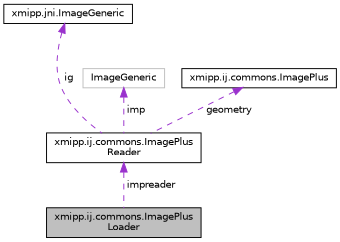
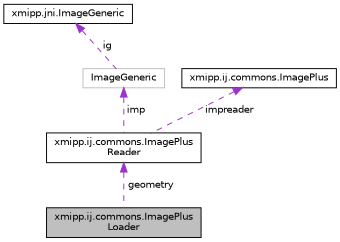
edge "xmipp.ij.commons.ImagePlus Reader" -> "xmipp.jni.ImageGeneric": now "ImageGeneric" -> "xmipp.jni.ImageGeneric"
edge "xmipp.ij.commons.ImagePlus Reader" -> "xmipp.ij.commons.ImagePlus": label " geometry" -> " impreader"
edge "xmipp.ij.commons.ImagePlus Loader" -> "xmipp.ij.commons.ImagePlus Reader": label " impreader" -> " geometry"
